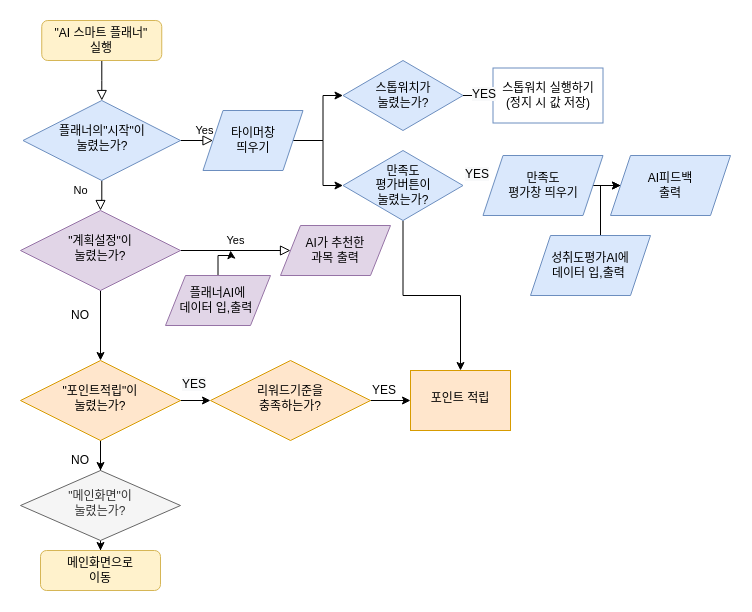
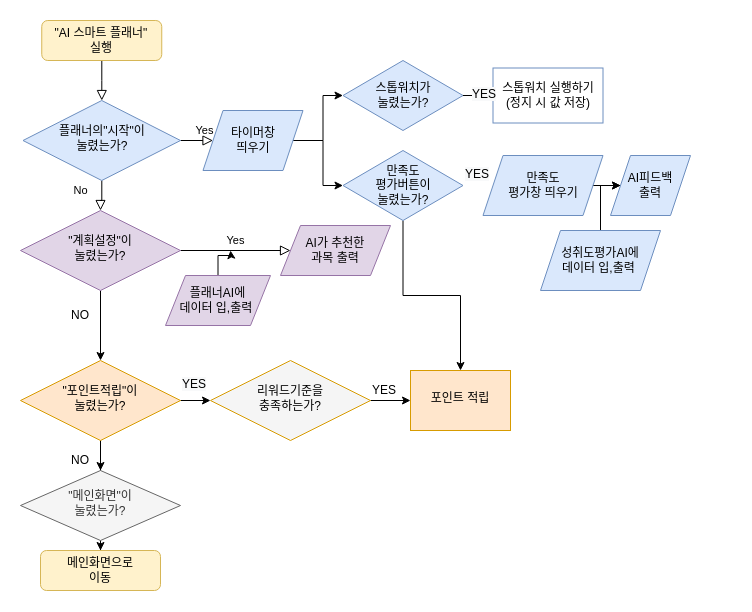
node "AI피드백 출력": size 120x60 -> 80x60
node "성취도평가AI에 데이터 입,출력": moved (591, 266) -> (601, 261)
node "리워드기준을 충족하는가?": fillcolor #ffe6cc -> #f5f5f5
